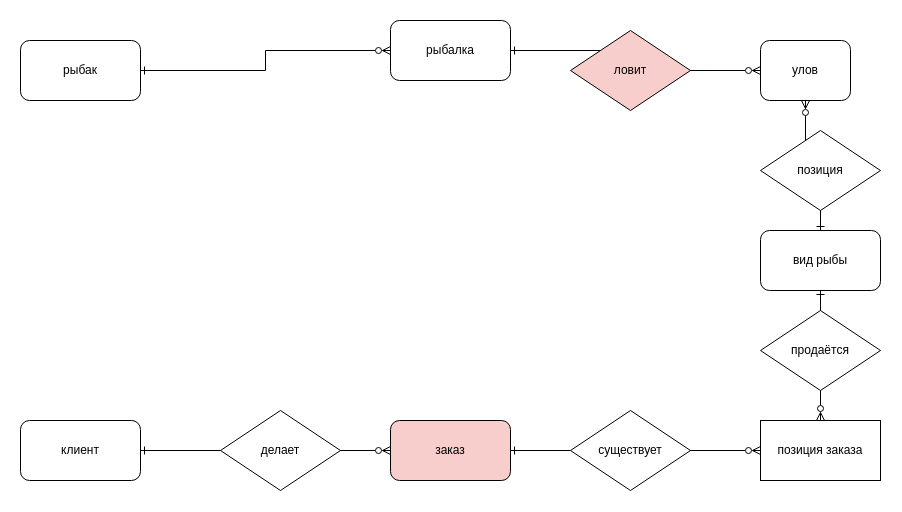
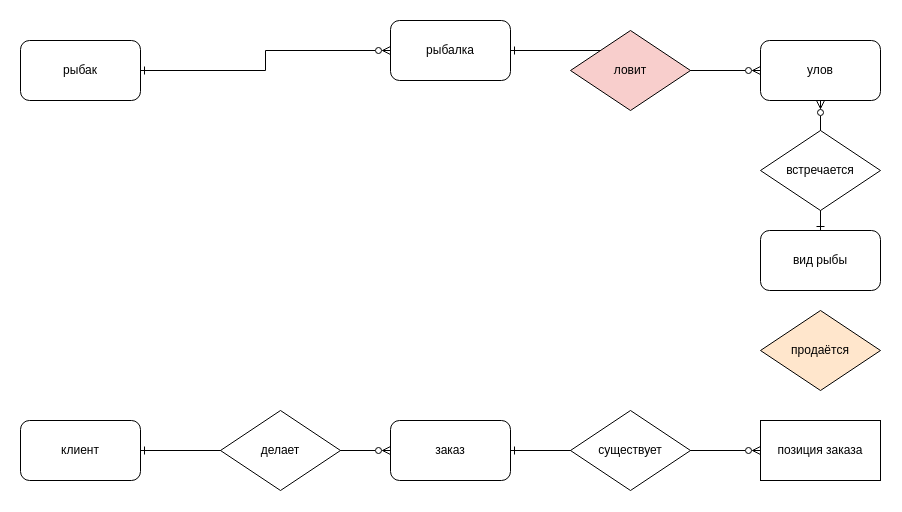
node "улов": size 90x60 -> 120x60
node "позиция": label "позиция" -> "встречается"
edge "вид рыбы" -- "позиция заказа": removed
node "продаётся": fillcolor #ffffff -> #ffe6cc
node "заказ": fillcolor #f8cecc -> #ffffff
